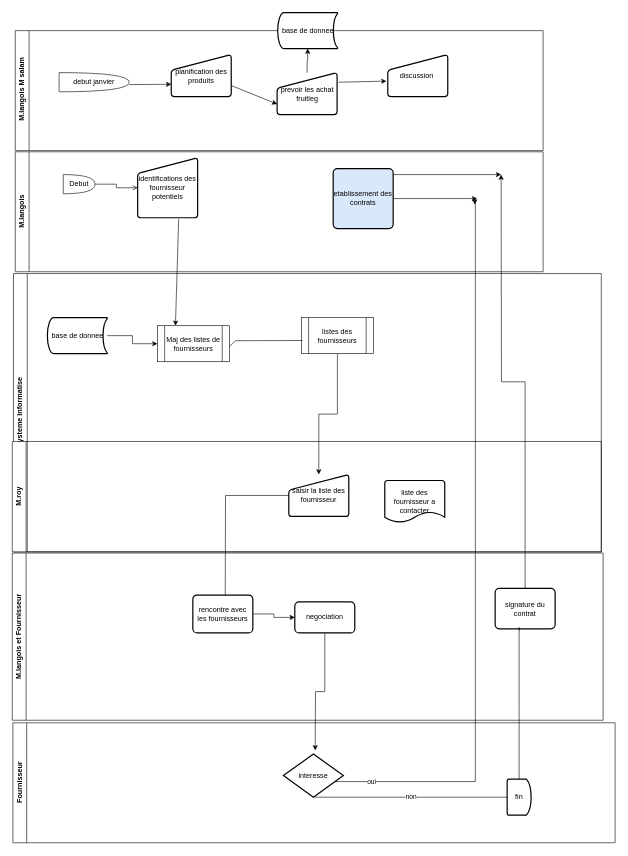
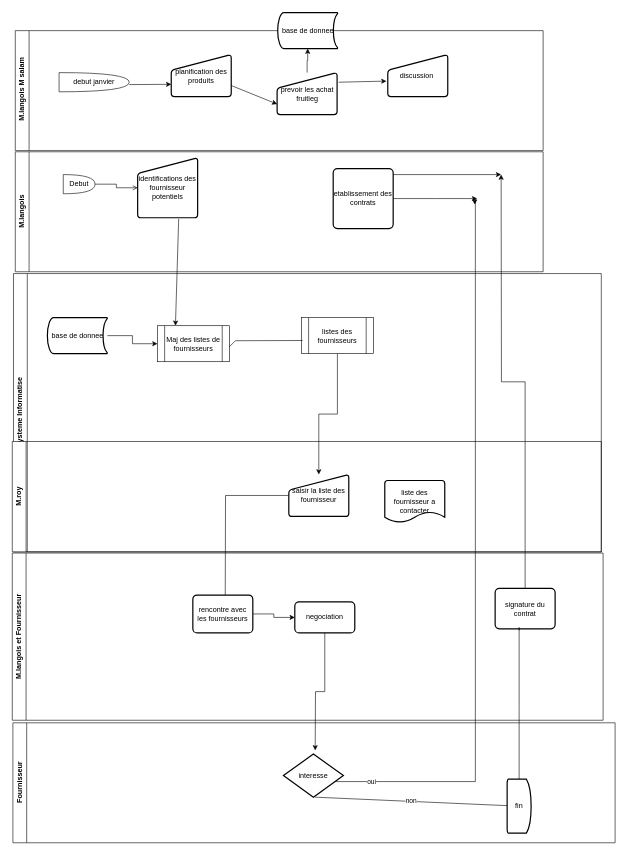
node "etablissement des contrats": fillcolor #dae8fc -> #ffffff
node "fin": size 24x36 -> 24x54
